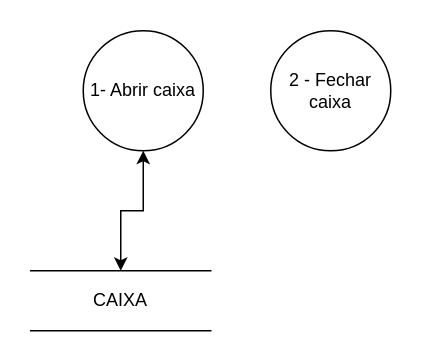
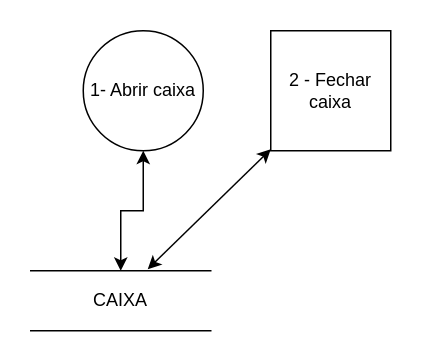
node "2 - Fechar caixa": shape ellipse -> rectangle
edge "2 - Fechar caixa" -- "CAIXA": added
